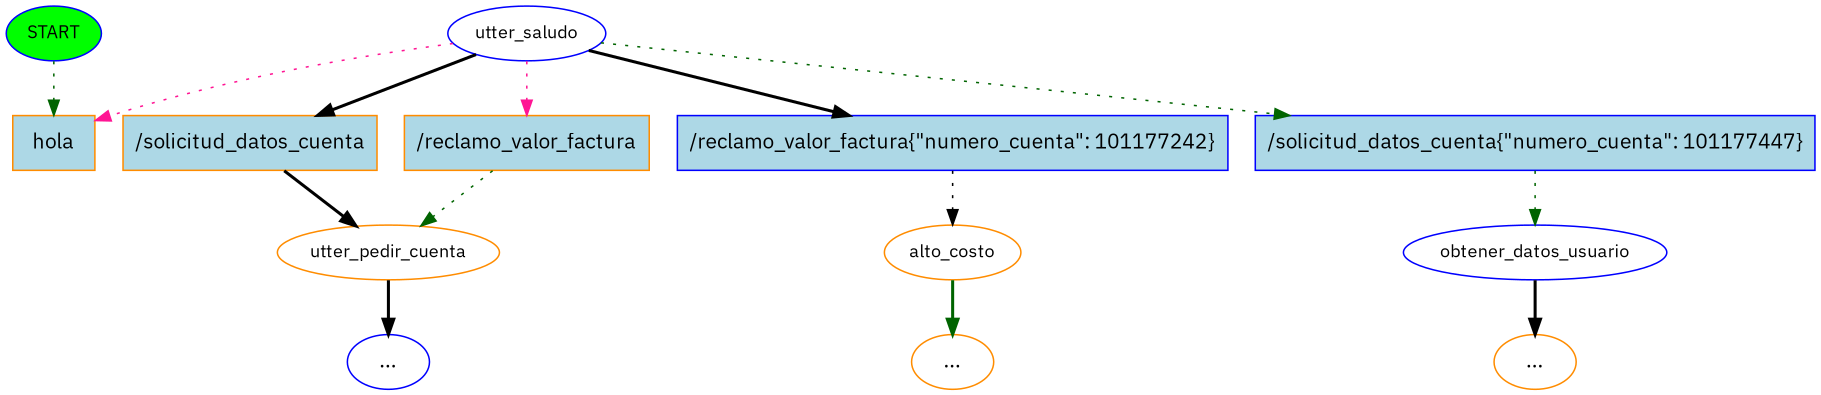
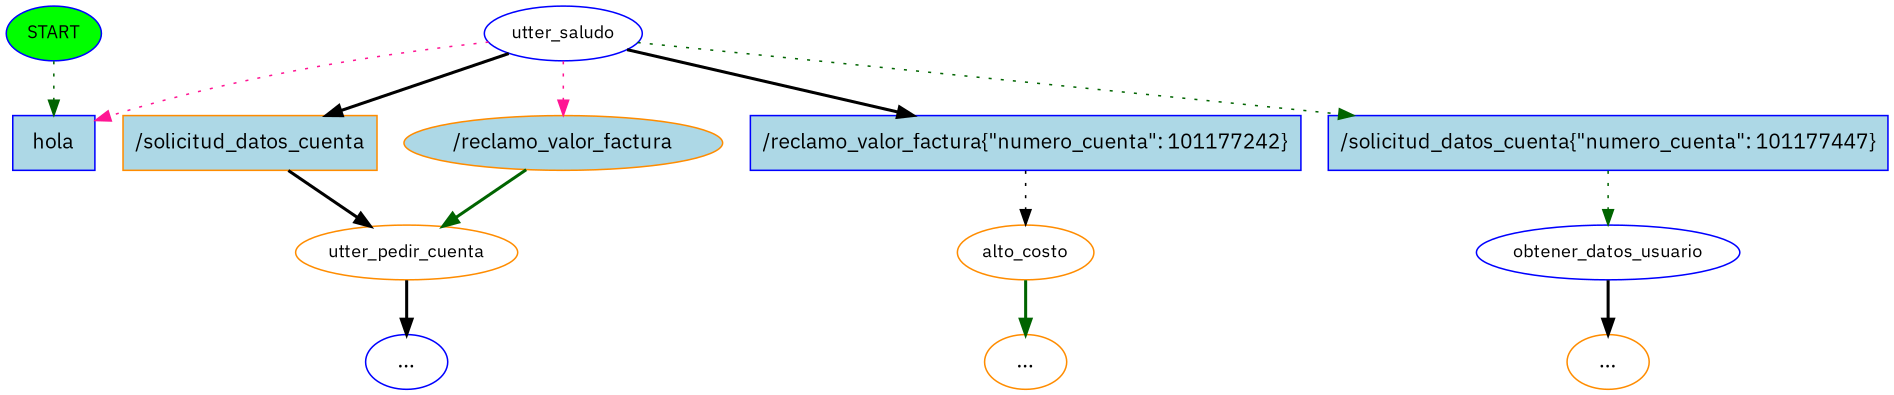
node "hola": color darkorange -> blue
node "/reclamo_valor_factura": shape box -> ellipse
edge "/reclamo_valor_factura" -> "utter_pedir_cuenta": style dotted -> bold
